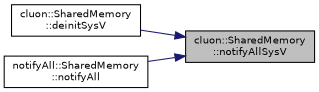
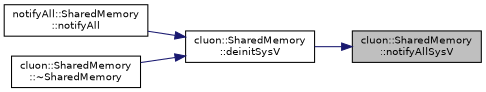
edge "notifyAll::SharedMemory ::notifyAll" -> "cluon::SharedMemory ::notifyAllSysV": now "notifyAll::SharedMemory ::notifyAll" -> "cluon::SharedMemory ::deinitSysV"
node "cluon::SharedMemory ::~SharedMemory": added
